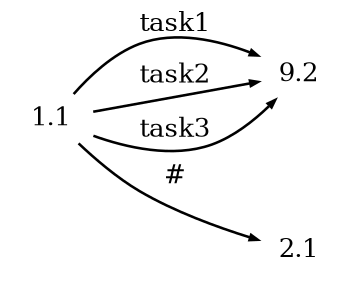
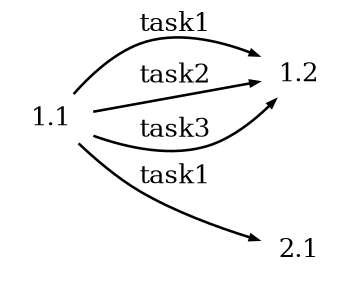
node "9.2": label "9.2" -> "1.2"
edge "1.1" -> "2.1": label "#" -> "task1"
